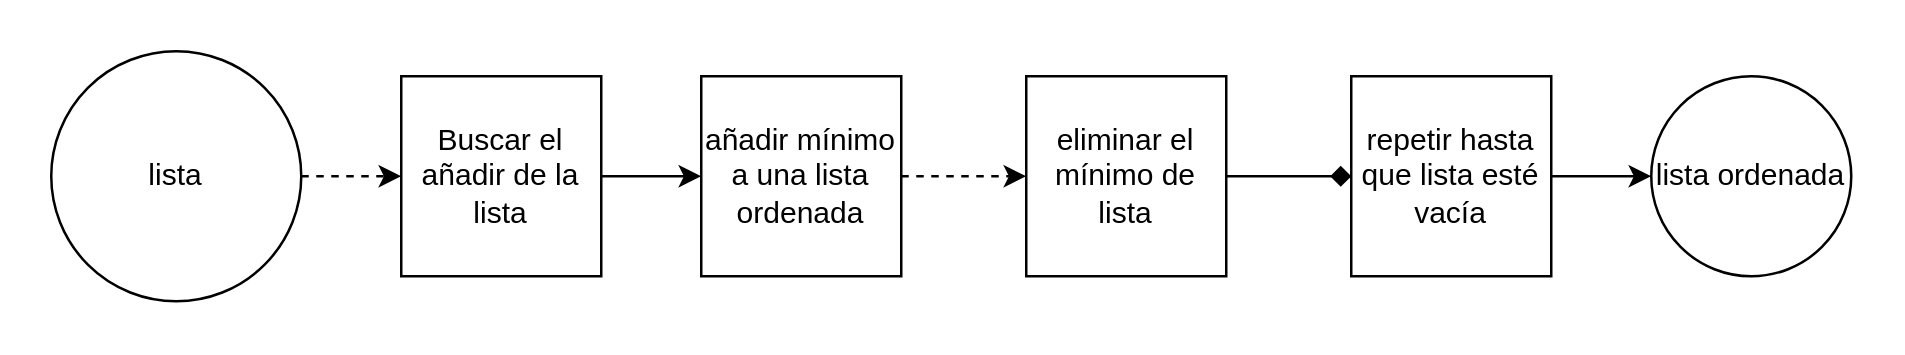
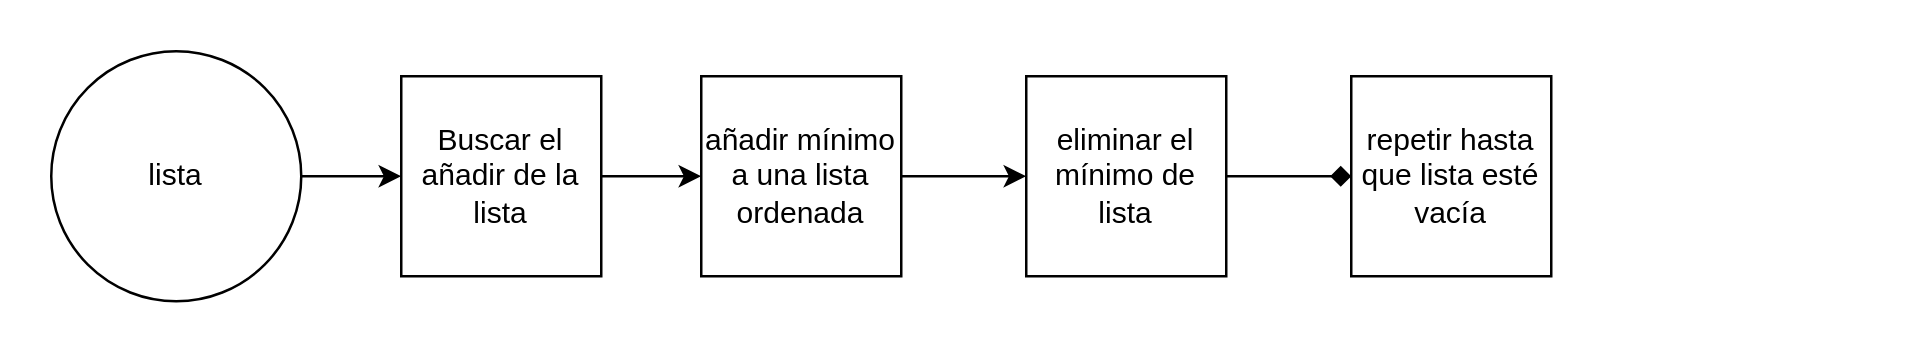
edge "lista" -> "Buscar el añadir de la lista": style dashed -> solid
edge "añadir mínimo a una lista ordenada" -> "eliminar el mínimo de lista": style dashed -> solid
edge "repetir hasta que lista esté vacía" -> "lista ordenada": removed
node "lista ordenada": removed
